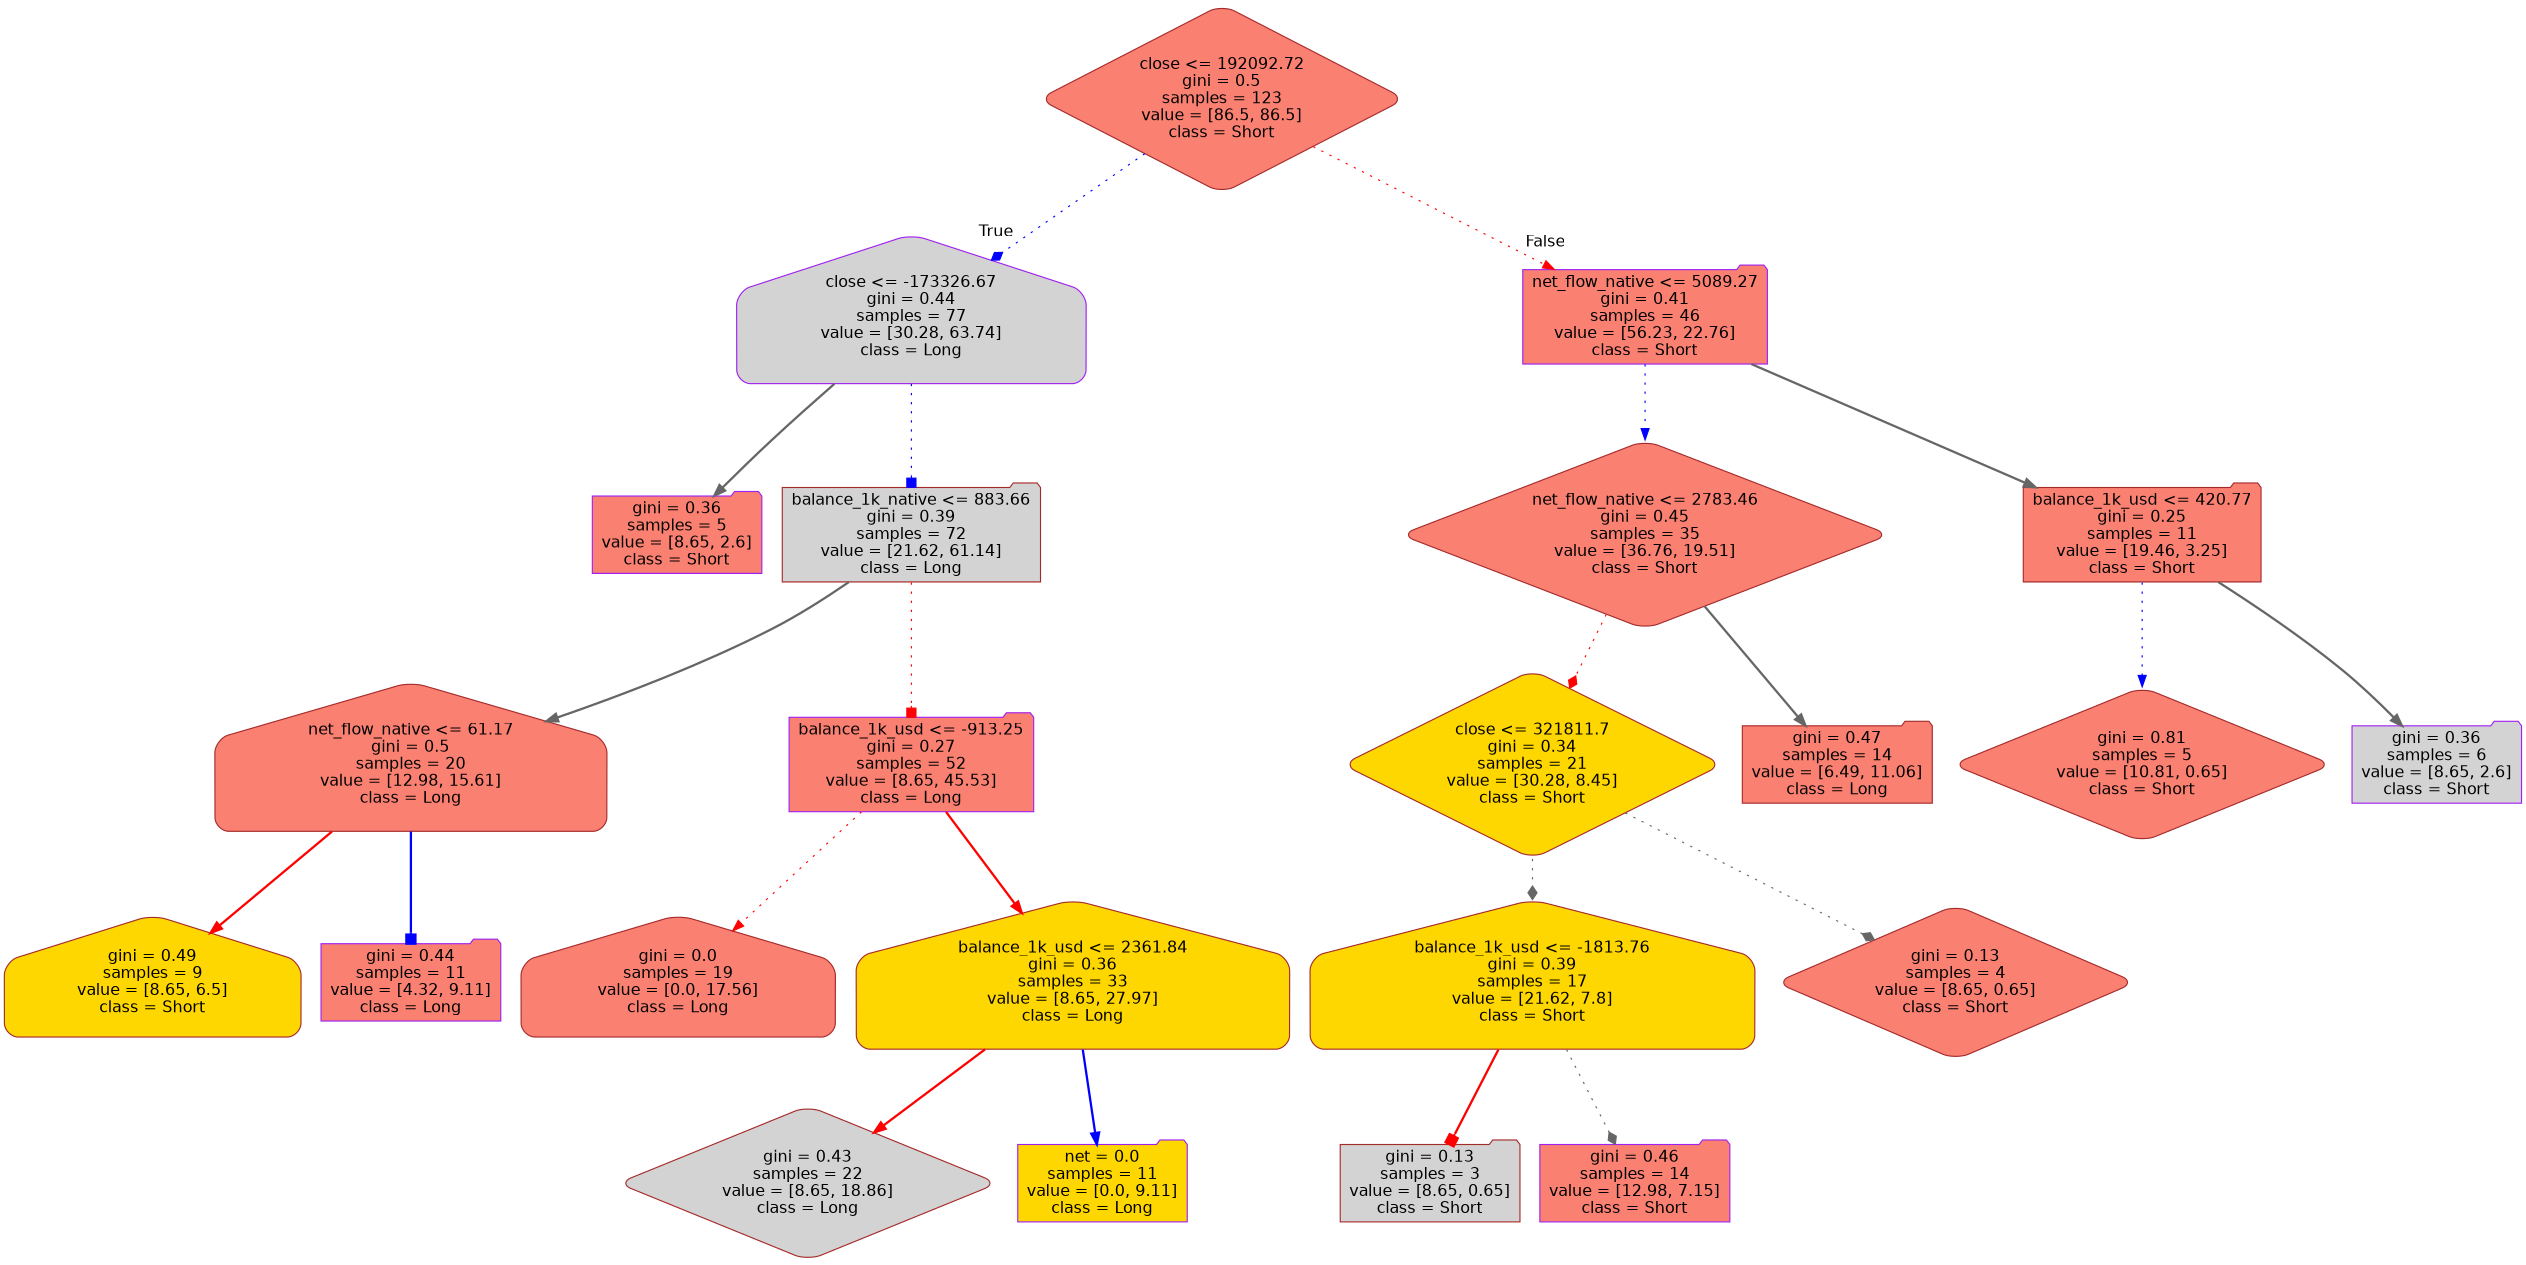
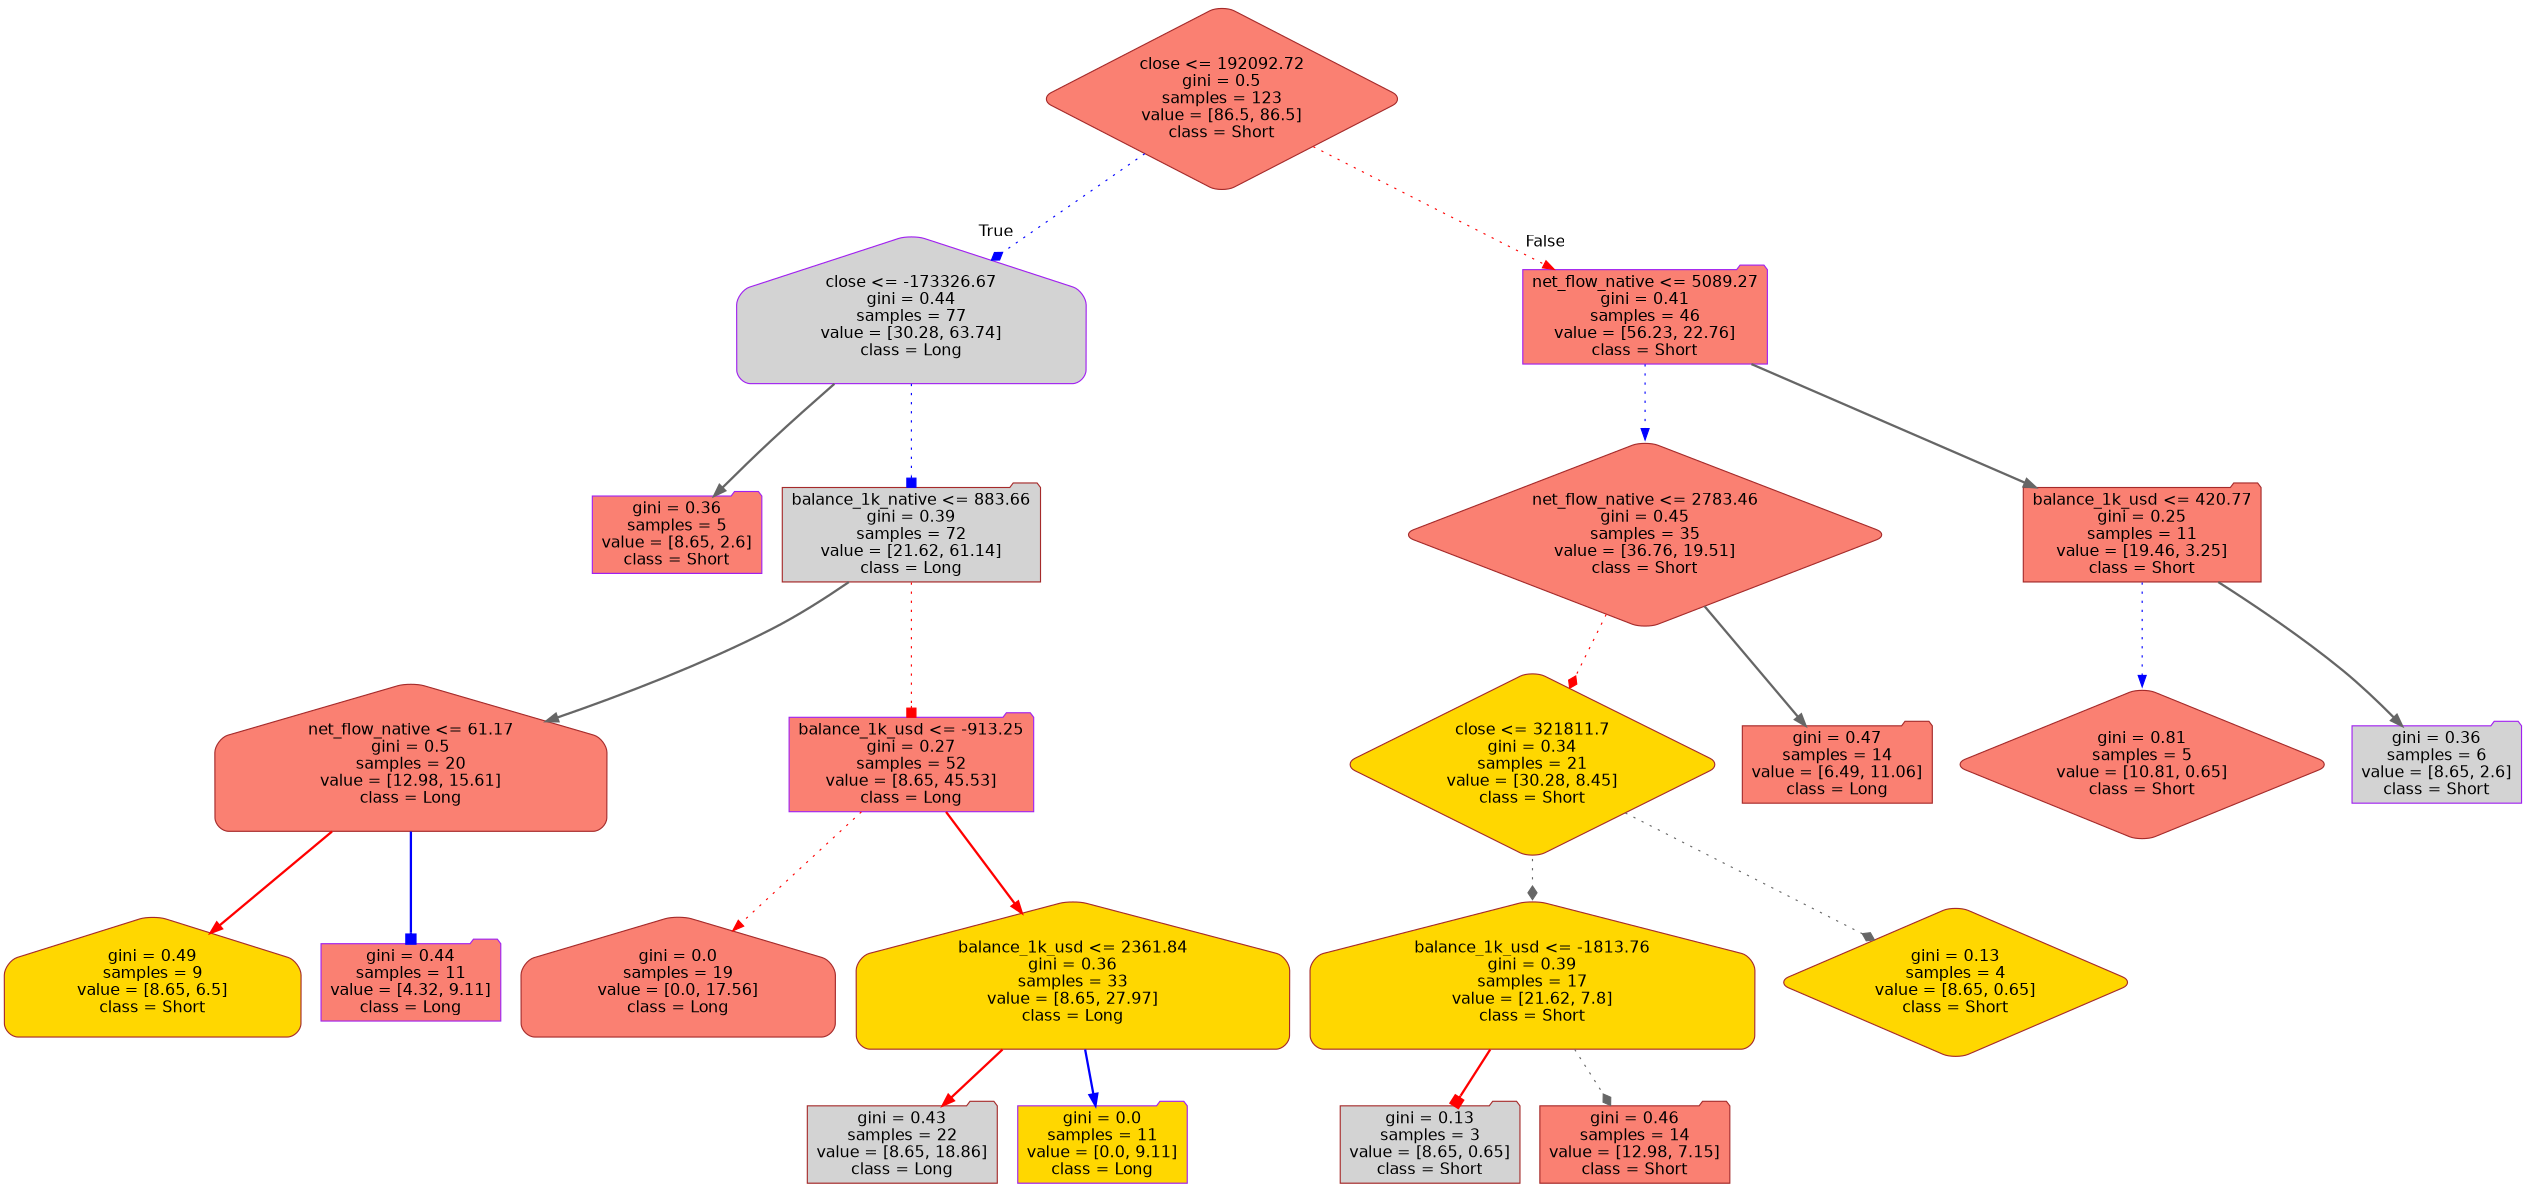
node "gini = 0.13 samples = 4 value = [8.65, 0.65] class = Short": fillcolor salmon -> gold
node "gini = 0.43 samples = 22 value = [8.65, 18.86] class = Long": shape diamond -> folder
node "net = 0.0 samples = 11 value = [0.0, 9.11] class = Long": label "net = 0.0 samples = 11 value = [0.0, 9.11] class = Long" -> "gini = 0.0 samples = 11 value = [0.0, 9.11] class = Long"
node "gini = 0.46 samples = 14 value = [12.98, 7.15] class = Short": color purple -> brown
